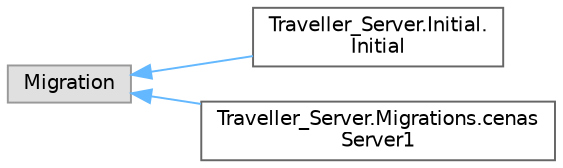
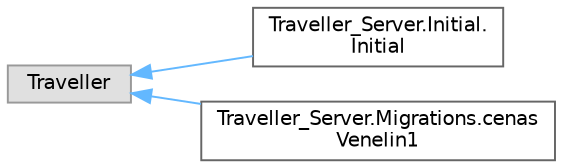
node "Migration": label "Migration" -> "Traveller"
node "Traveller_Server.Migrations.cenas Server1": label "Traveller_Server.Migrations.cenas Server1" -> "Traveller_Server.Migrations.cenas Venelin1"
